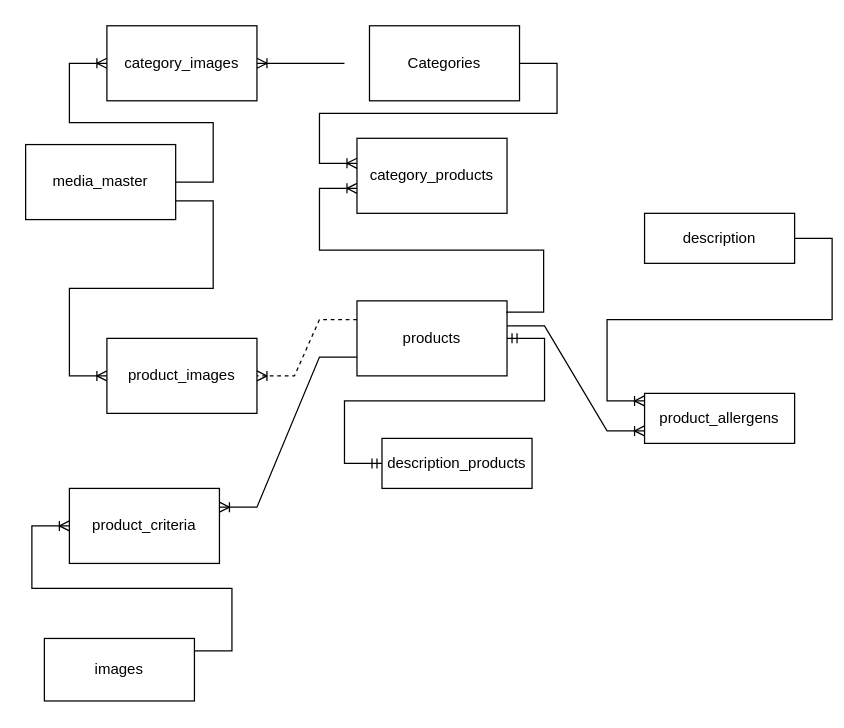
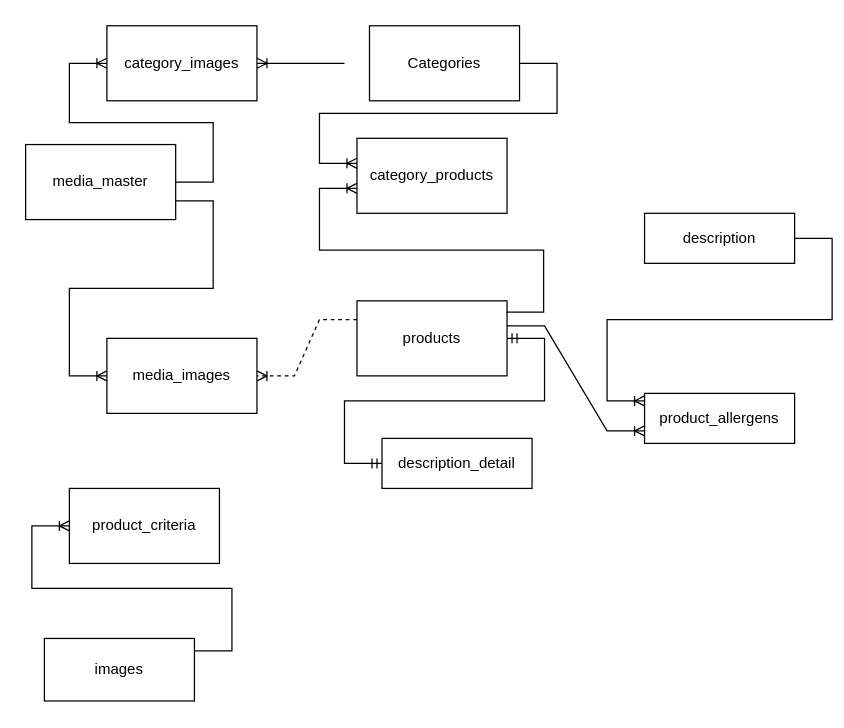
node "product_images": label "product_images" -> "media_images"
edge "products" -> "product_criteria": removed
node "description_products": label "description_products" -> "description_detail"
